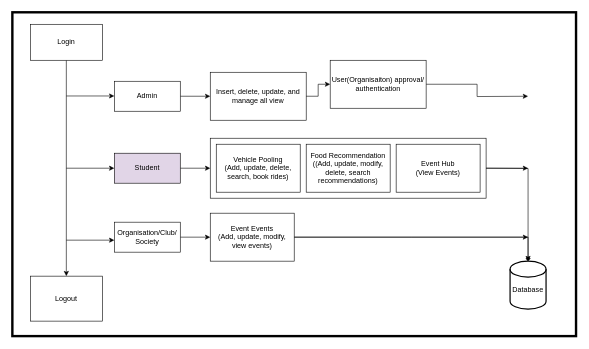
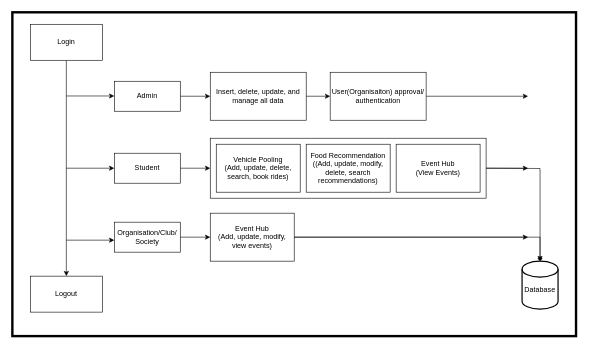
node "User(Organisaiton) approval/ authentication": moved (378, 84) -> (378, 96)
node "Insert, delete, update, and manage all view": label "Insert, delete, update, and manage all view" -> "Insert, delete, update, and manage all data"
node "Student": fillcolor #e1d5e7 -> #ffffff
node "Event Events (Add, update, modify, view events)": label "Event Events (Add, update, modify, view events)" -> "Event Hub (Add, update, modify, view events)"
node "Database": moved (528, 285) -> (540, 285)
node "Logout": size 72x45 -> 72x36
